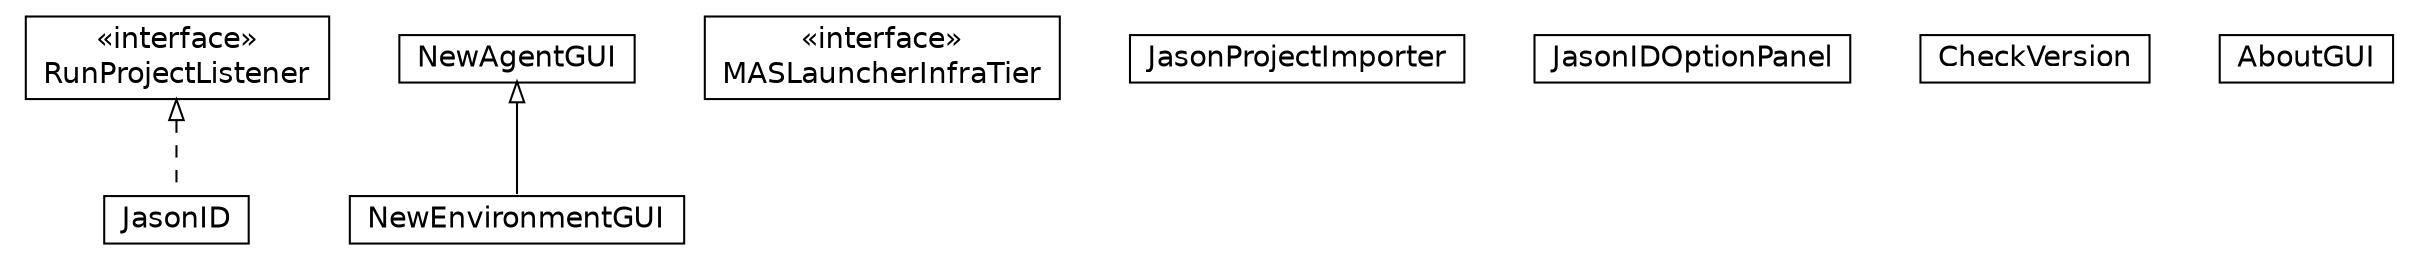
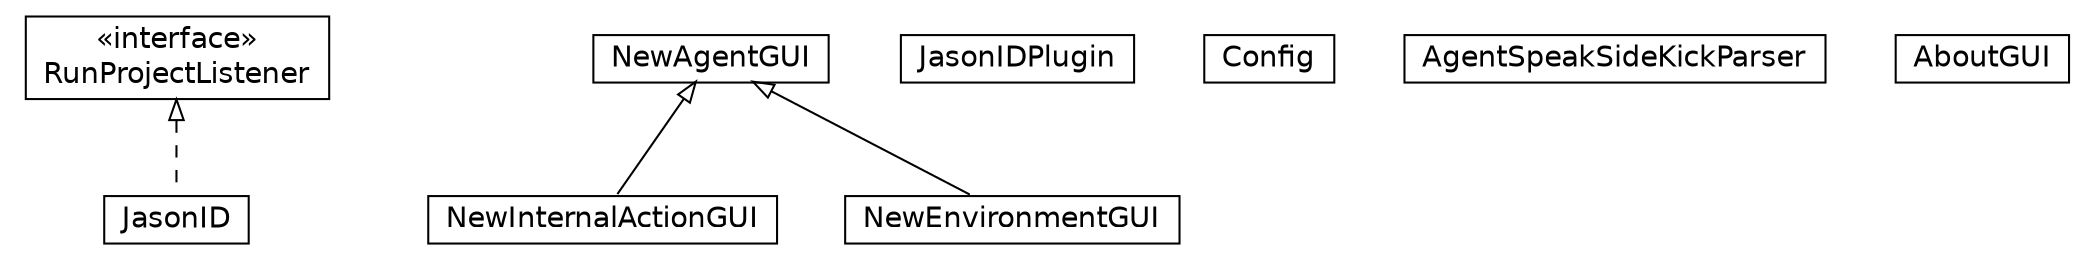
node "MASLauncherInfraTier": removed
node "JasonIDPlugin": added
node "Config": added
node "JasonProjectImporter": removed
node "AgentSpeakSideKickParser": added
node "JasonIDOptionPanel": removed
node "CheckVersion": removed
node "NewInternalActionGUI": added
